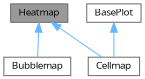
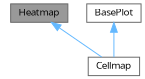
node "Bubblemap": removed
